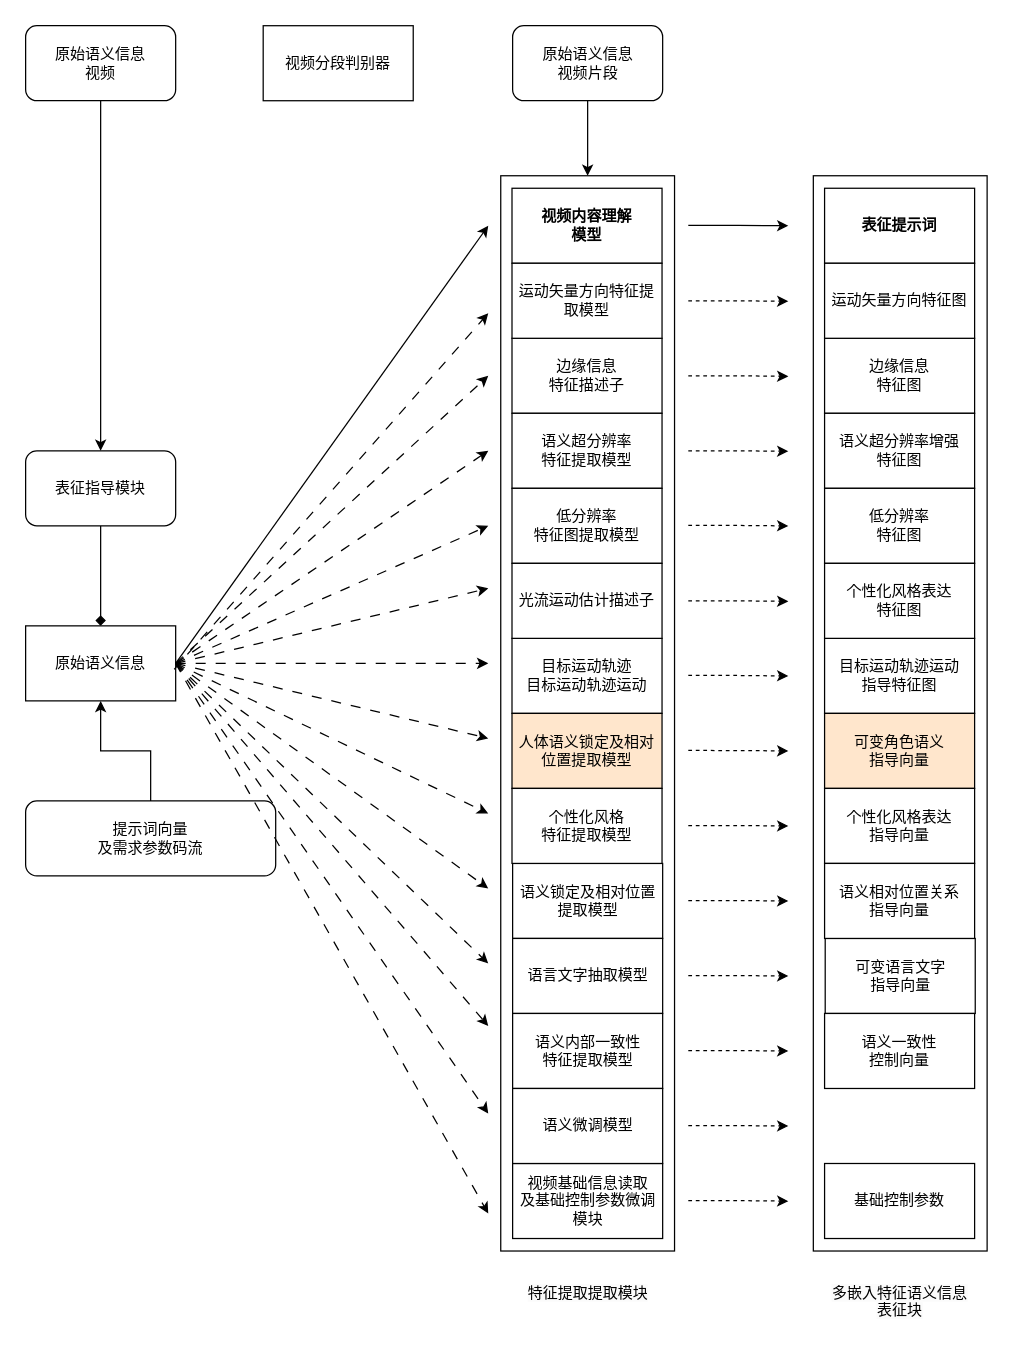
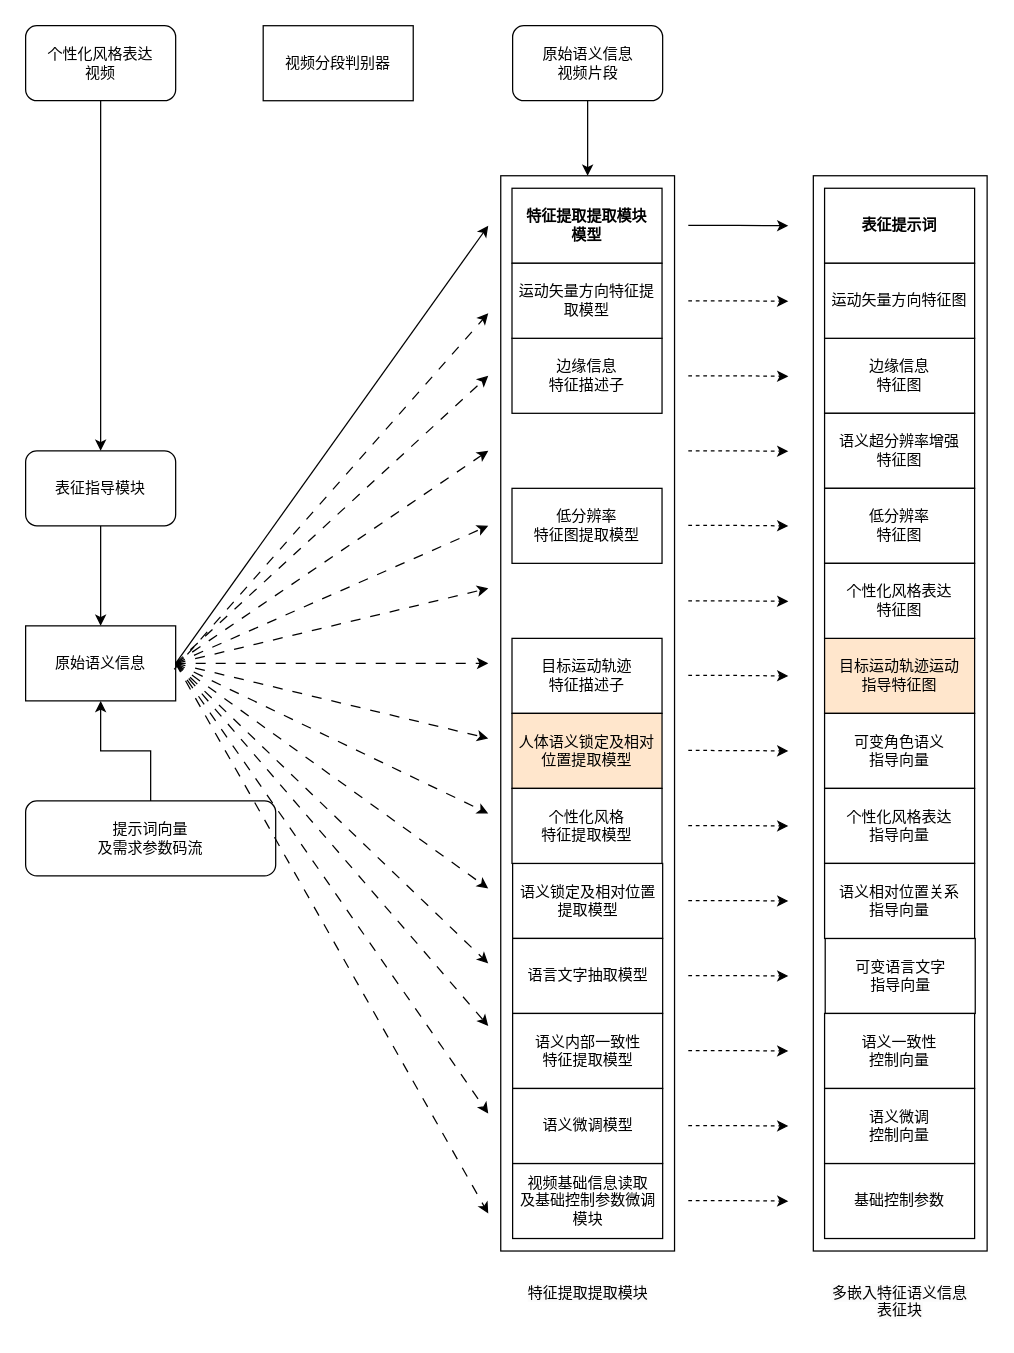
node "原始语义信息 视频": label "原始语义信息 视频" -> "个性化风格表达 视频"
node "视频内容理解 模型": label "视频内容理解 模型" -> "特征提取提取模块 模型"
node "语义超分辨率 特征提取模型": removed
node "光流运动估计描述子": removed
edge "表征指导模块" -> "原始语义信息": arrowhead diamond -> classic
node "目标运动轨迹 目标运动轨迹运动": label "目标运动轨迹 目标运动轨迹运动" -> "目标运动轨迹 特征描述子"
node "目标运动轨迹运动 指导特征图": fillcolor #ffffff -> #ffe6cc
node "可变角色语义 指导向量": fillcolor #ffe6cc -> #ffffff
node "语义微调 控制向量": added
